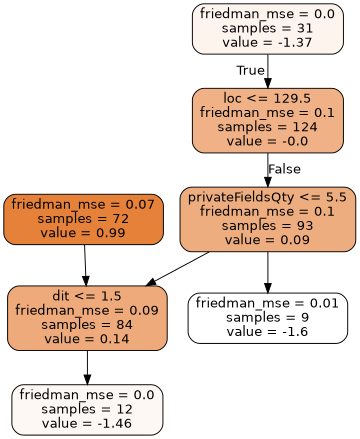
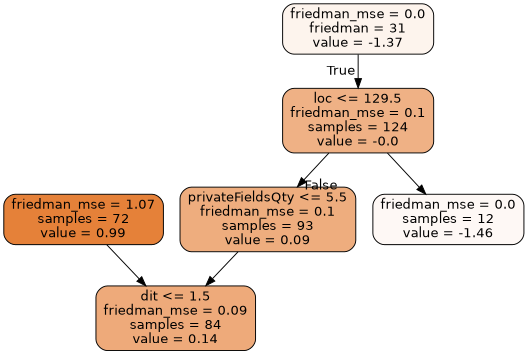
node "friedman_mse = 0.0 samples = 31 value = -1.37": label "friedman_mse = 0.0 samples = 31 value = -1.37" -> "friedman_mse = 0.0 friedman = 31 value = -1.37"
node "friedman_mse = 0.07 samples = 72 value = 0.99": label "friedman_mse = 0.07 samples = 72 value = 0.99" -> "friedman_mse = 1.07 samples = 72 value = 0.99"
node "friedman_mse = 0.01 samples = 9 value = -1.6": removed
edge "dit <= 1.5 friedman_mse = 0.09 samples = 84 value = 0.14" -> "friedman_mse = 0.0 samples = 12 value = -1.46": now "loc <= 129.5 friedman_mse = 0.1 samples = 124 value = -0.0" -> "friedman_mse = 0.0 samples = 12 value = -1.46"
